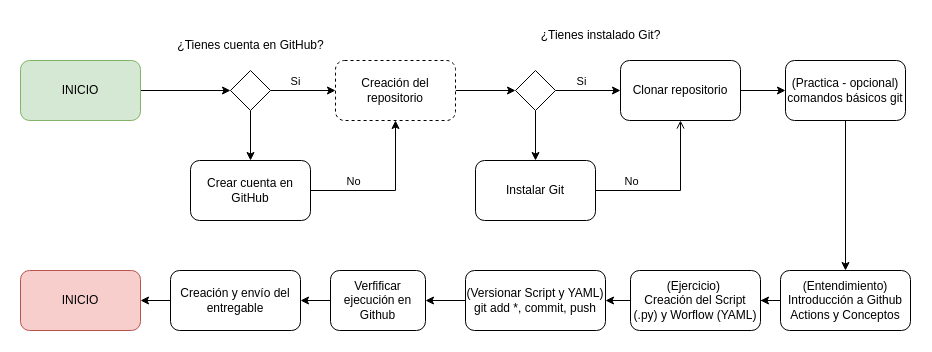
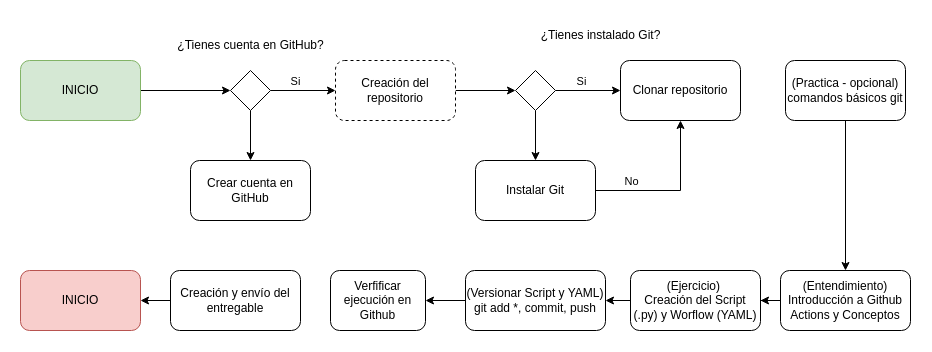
edge "Clonar repositorio" -> "(Practica - opcional) comandos básicos git": removed
edge "Instalar Git" -> "Clonar repositorio": arrowhead open -> classic
edge "Crear cuenta en GitHub" -> "Creación del repositorio": removed, label "No"
edge "Verfificar ejecución en Github" -> "Creación y envío del entregable": removed
